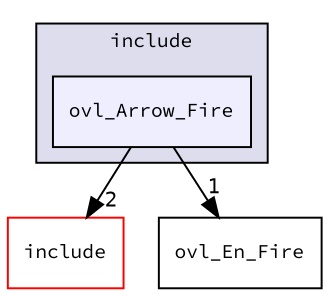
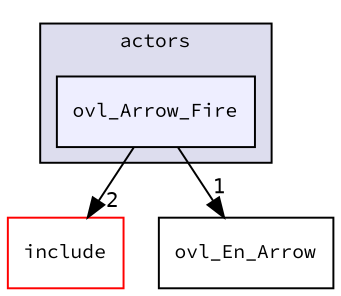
cluster "include": label "include" -> "actors"
node "ovl_En_Fire": label "ovl_En_Fire" -> "ovl_En_Arrow"
